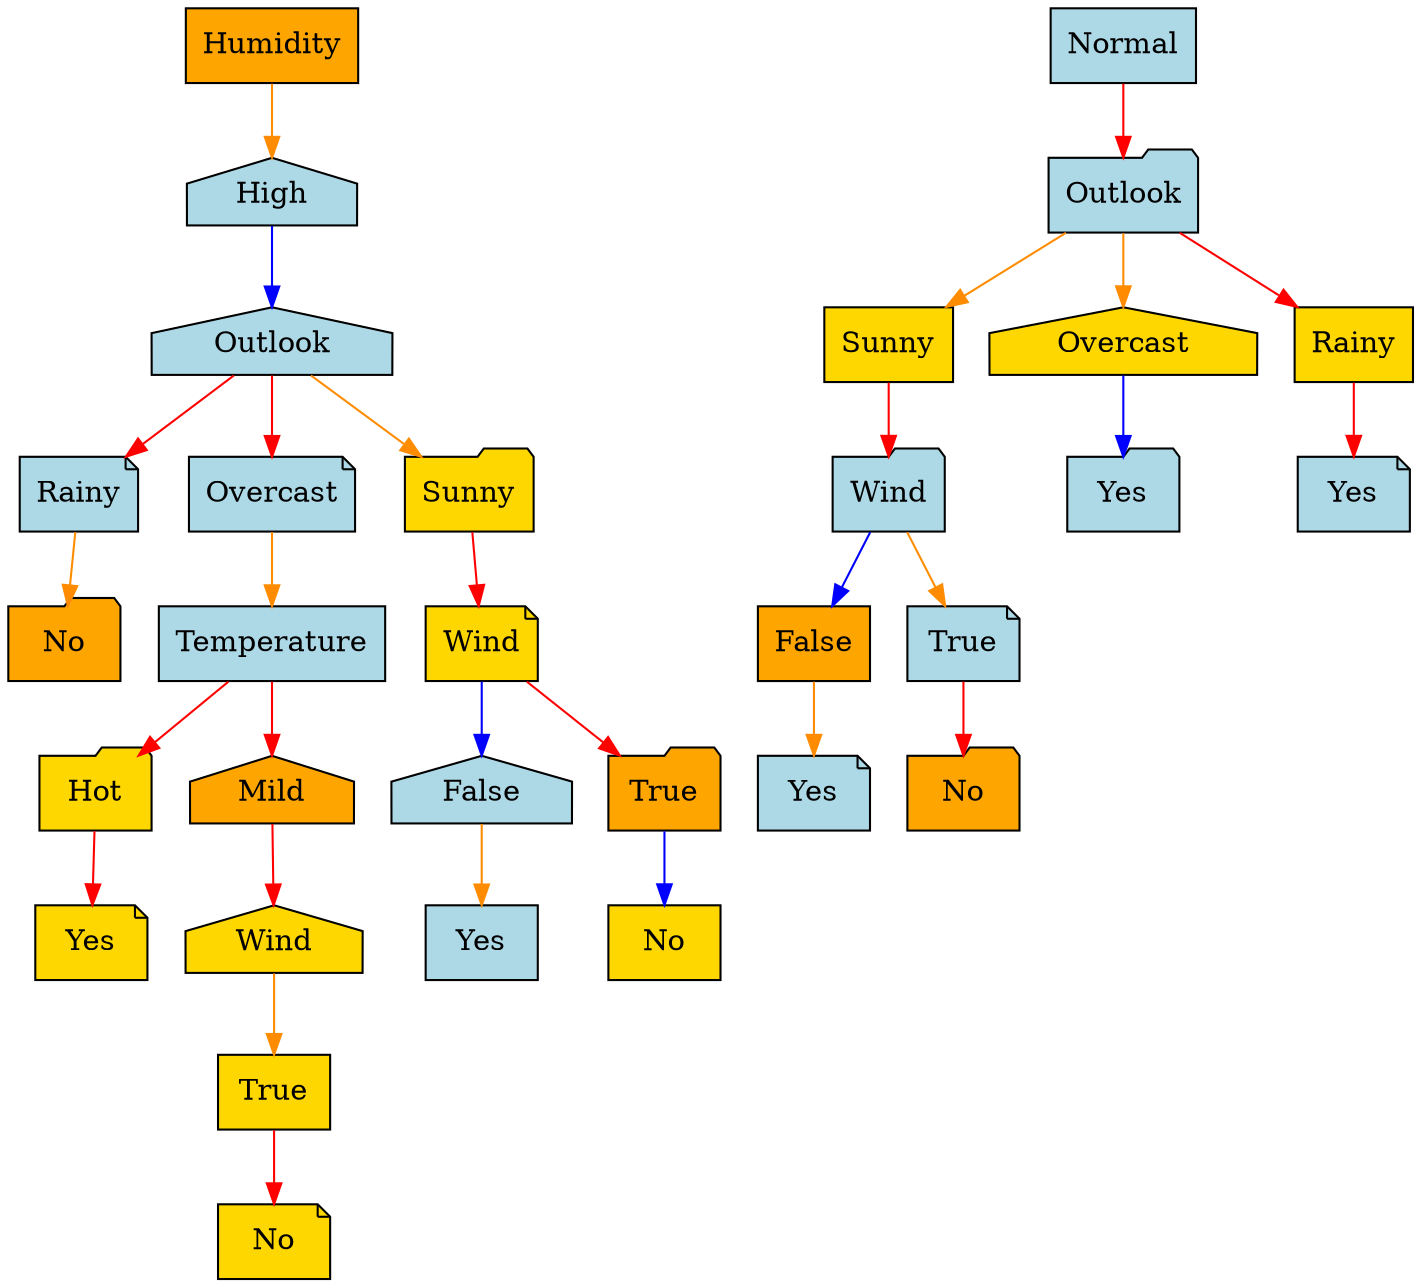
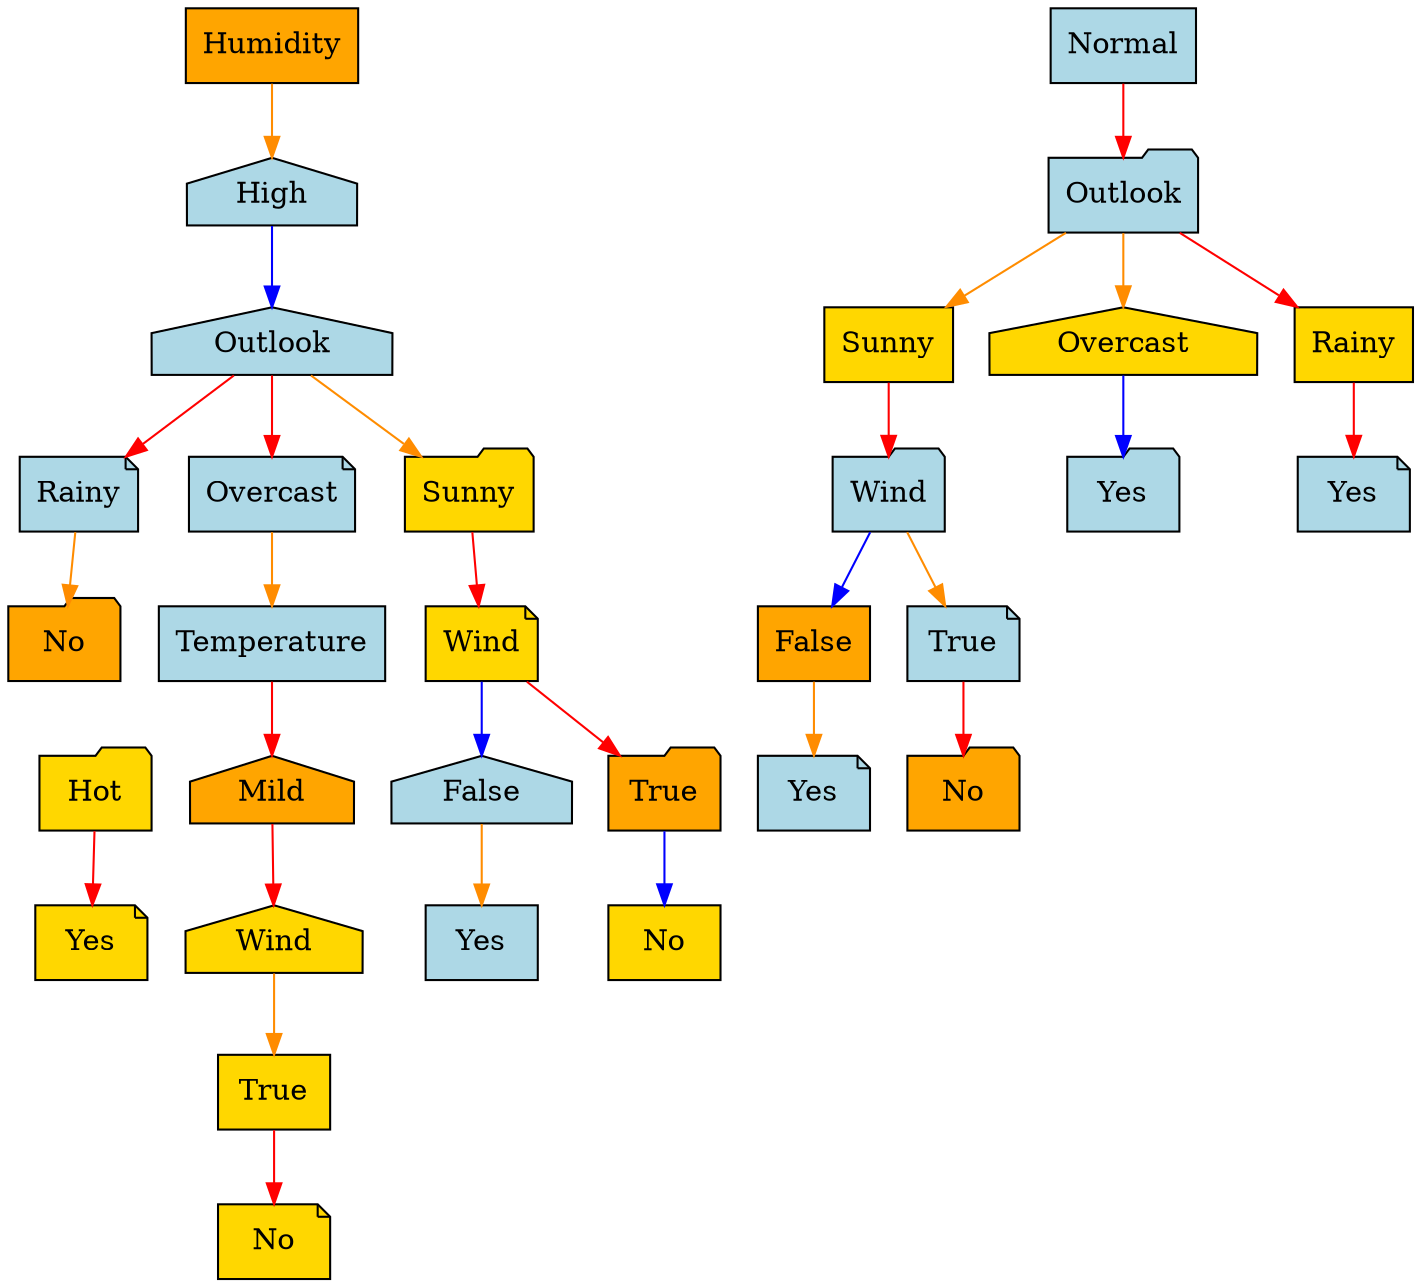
edge "Temperature" -> "Hot": removed
